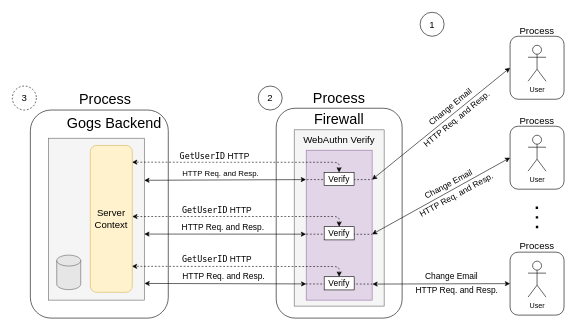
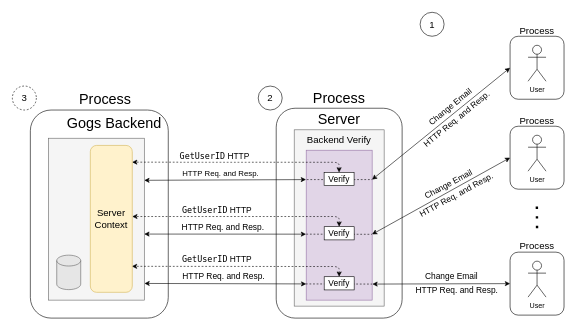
node "Firewall": label "Firewall" -> "Server"
node "WebAuthn Verify": label "WebAuthn Verify" -> "Backend Verify"
